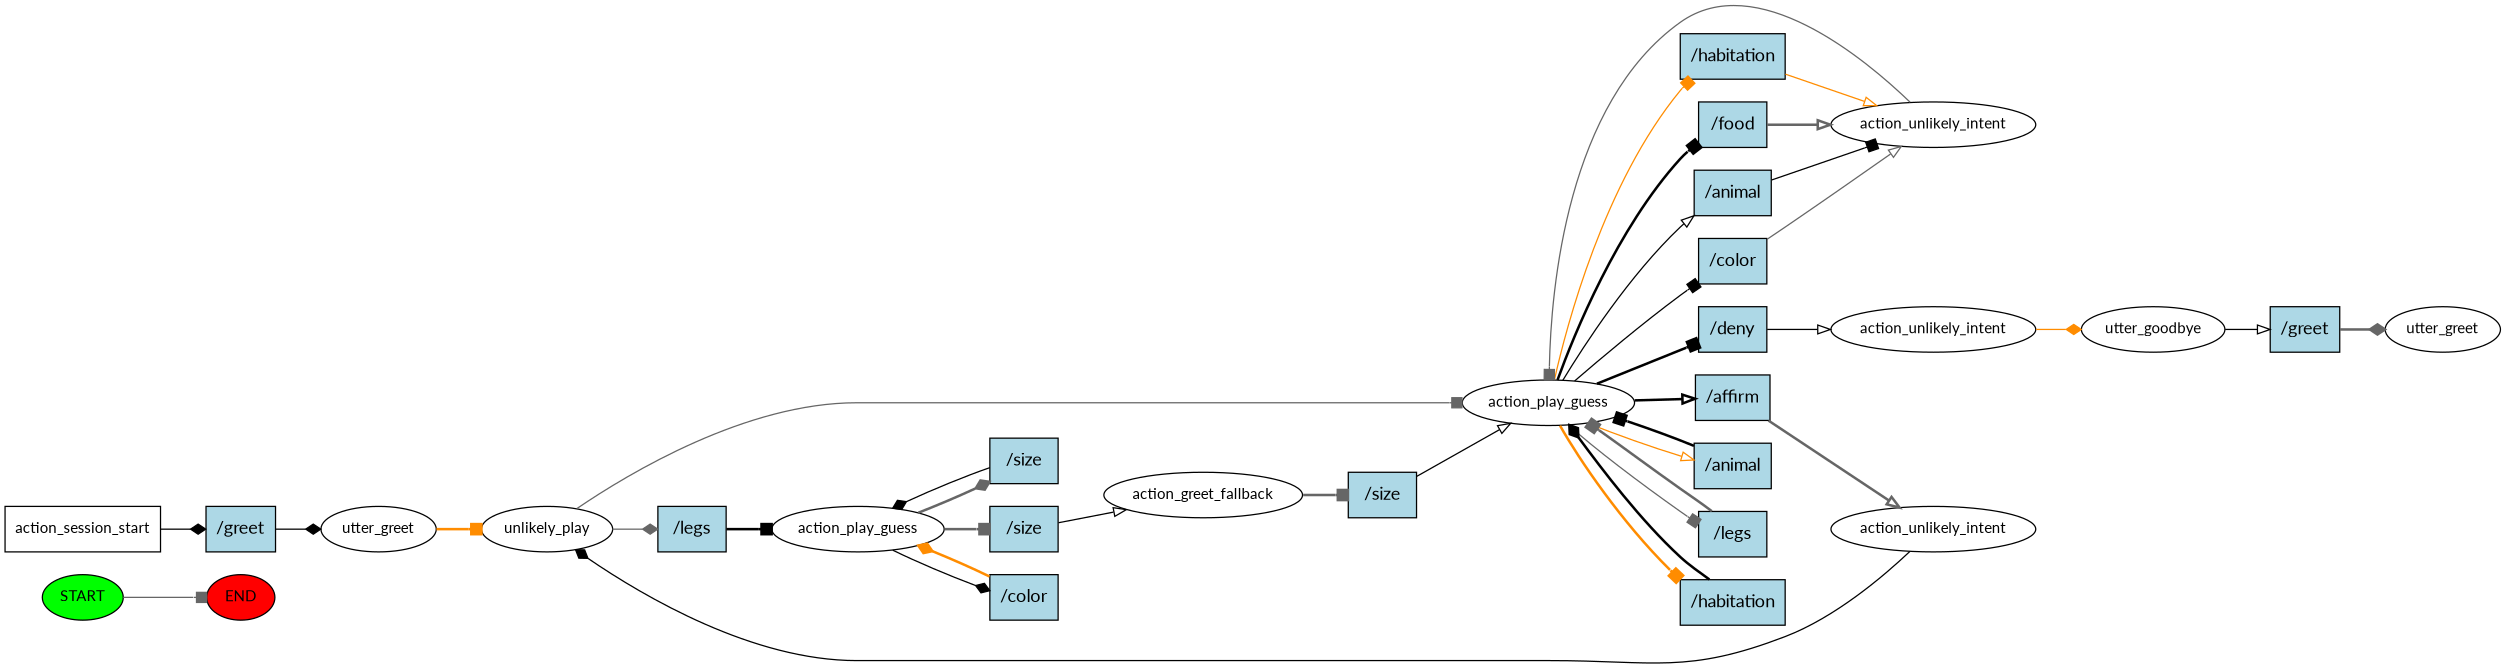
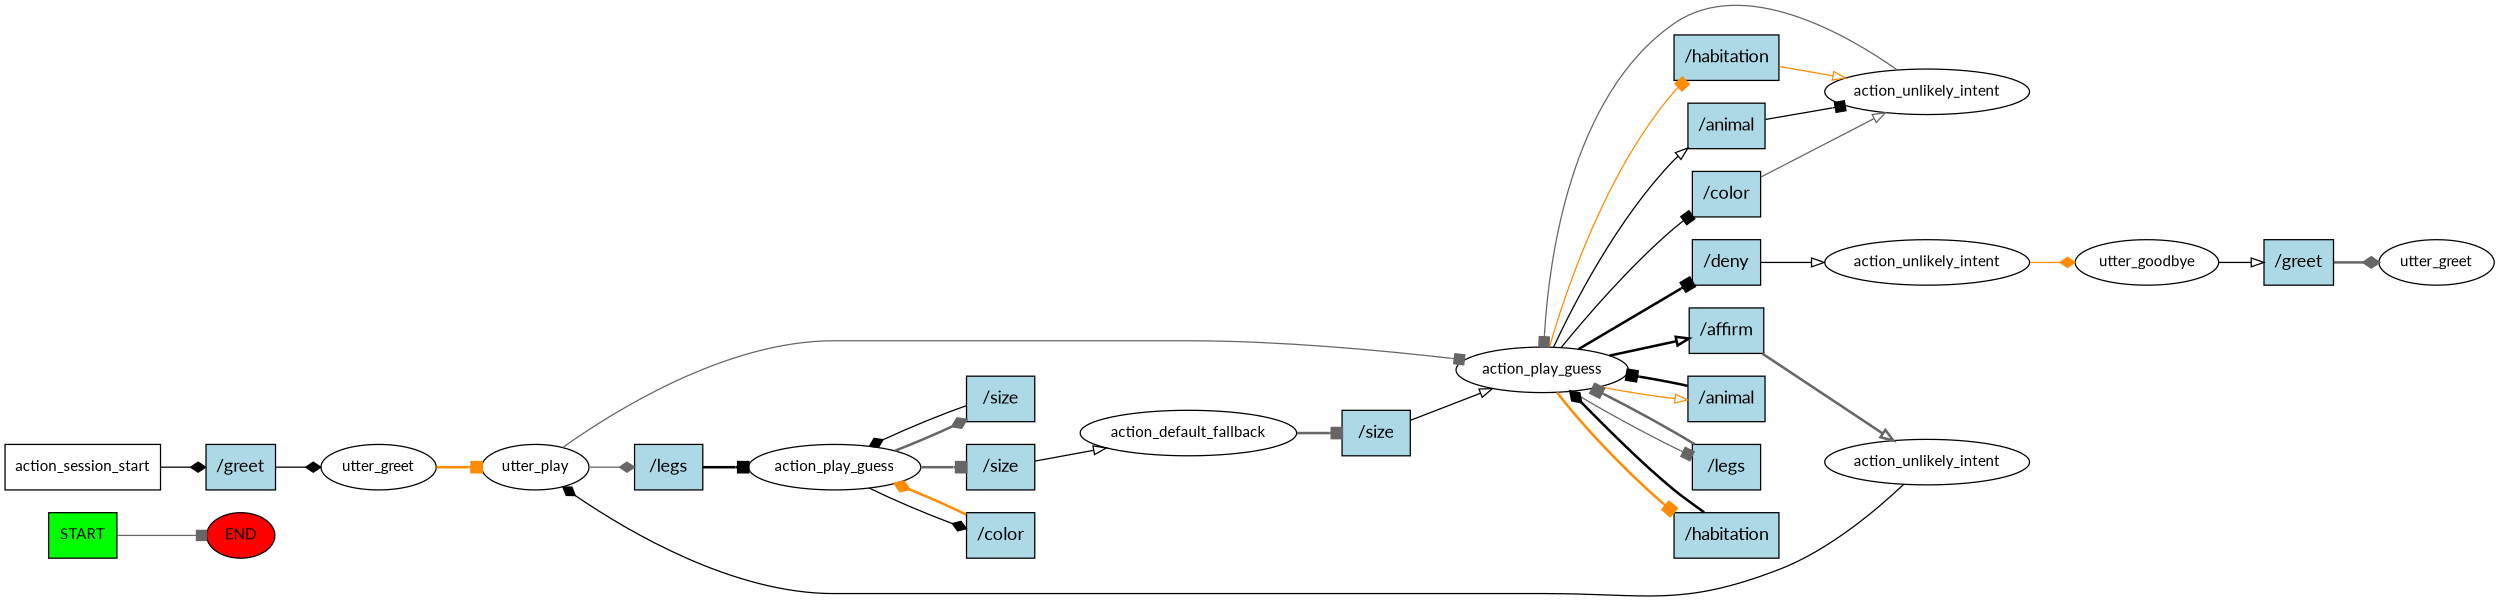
node "/food": removed
node "action_greet_fallback": label "action_greet_fallback" -> "action_default_fallback"
node "unlikely_play": label "unlikely_play" -> "utter_play"
node "START": shape ellipse -> box
